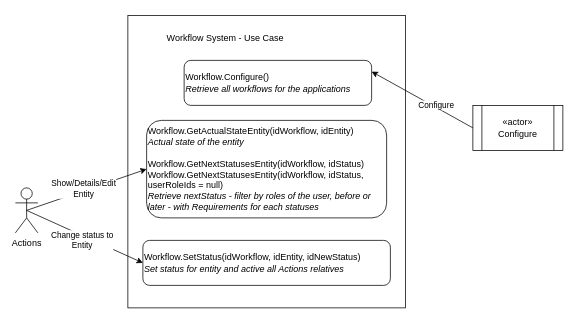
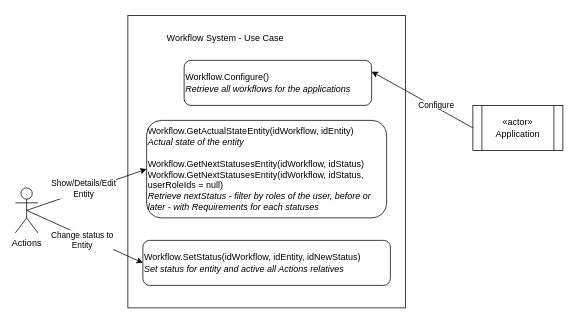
node "«actor» Configure": label "«actor» Configure" -> "«actor» Application"
